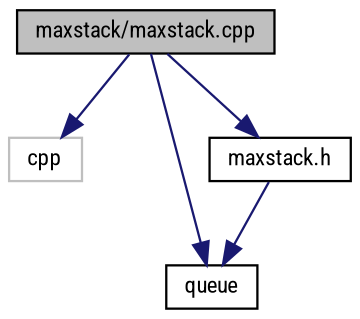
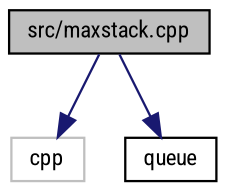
node "maxstack/maxstack.cpp": label "maxstack/maxstack.cpp" -> "src/maxstack.cpp"
node "maxstack.h": removed
